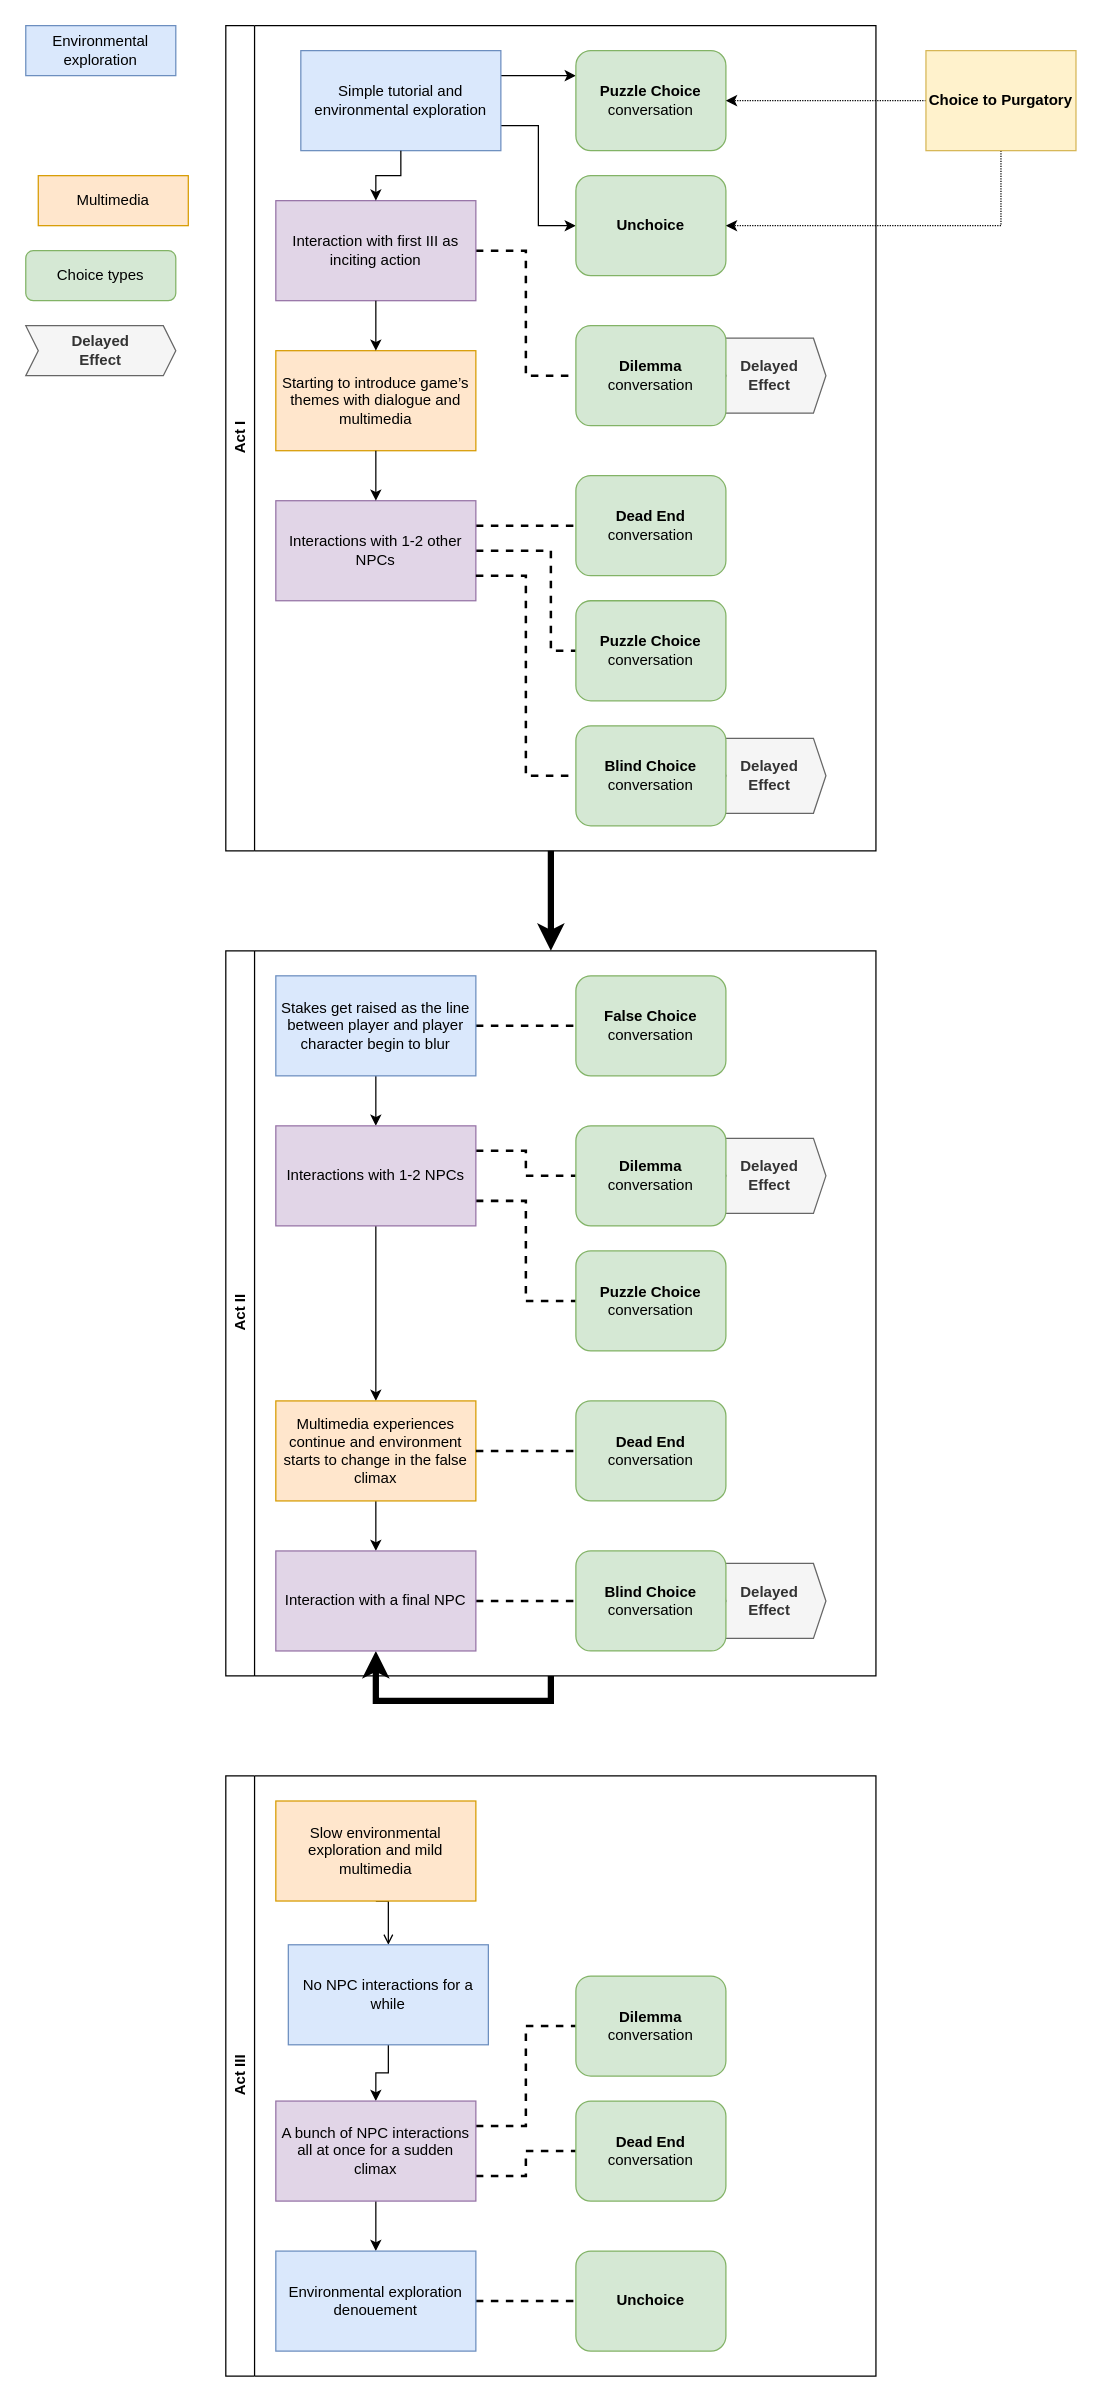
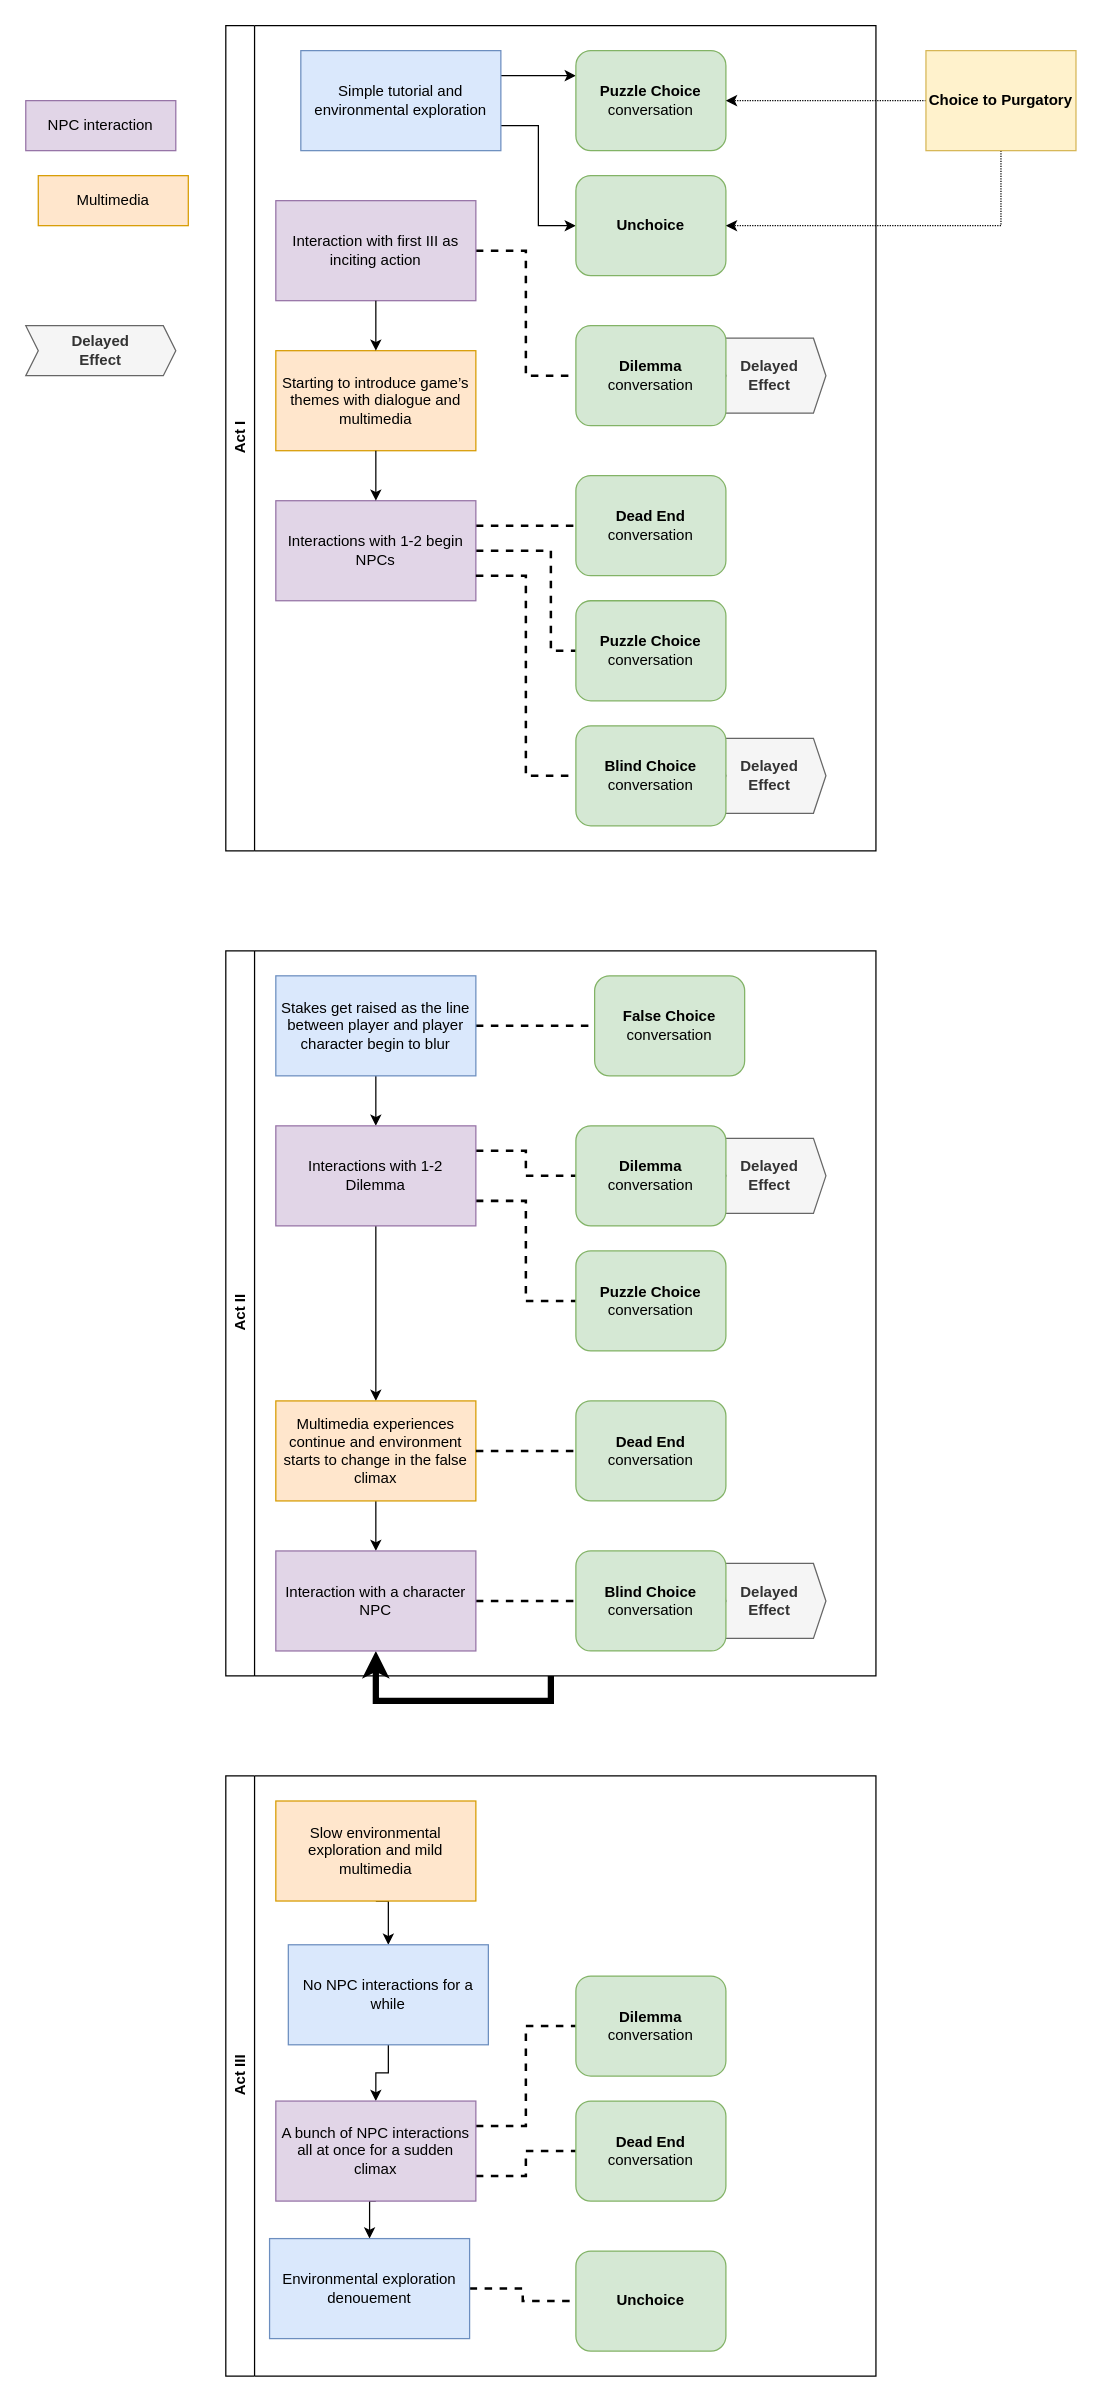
node "Environmental exploration": removed
node "NPC interaction": added
edge "Simple tutorial and environmental exploration" -> "Interaction with first III as inciting action": removed
node "Choice types": removed
node "Interactions with 1-2 other NPCs": label "Interactions with 1-2 other NPCs" -> "Interactions with 1-2 begin NPCs"
edge "Act I" -> "Act II": removed
node "False Choice conversation": moved (651, 1026) -> (669, 1026)
node "Interactions with 1-2 NPCs": label "Interactions with 1-2 NPCs" -> "Interactions with 1-2 Dilemma"
node "Interaction with a final NPC": label "Interaction with a final NPC" -> "Interaction with a character NPC"
edge "Slow environmental exploration and mild multimedia" -> "No NPC interactions for a while": arrowhead open -> classic
node "Environmental exploration denouement": moved (376, 2301) -> (369, 2288)
